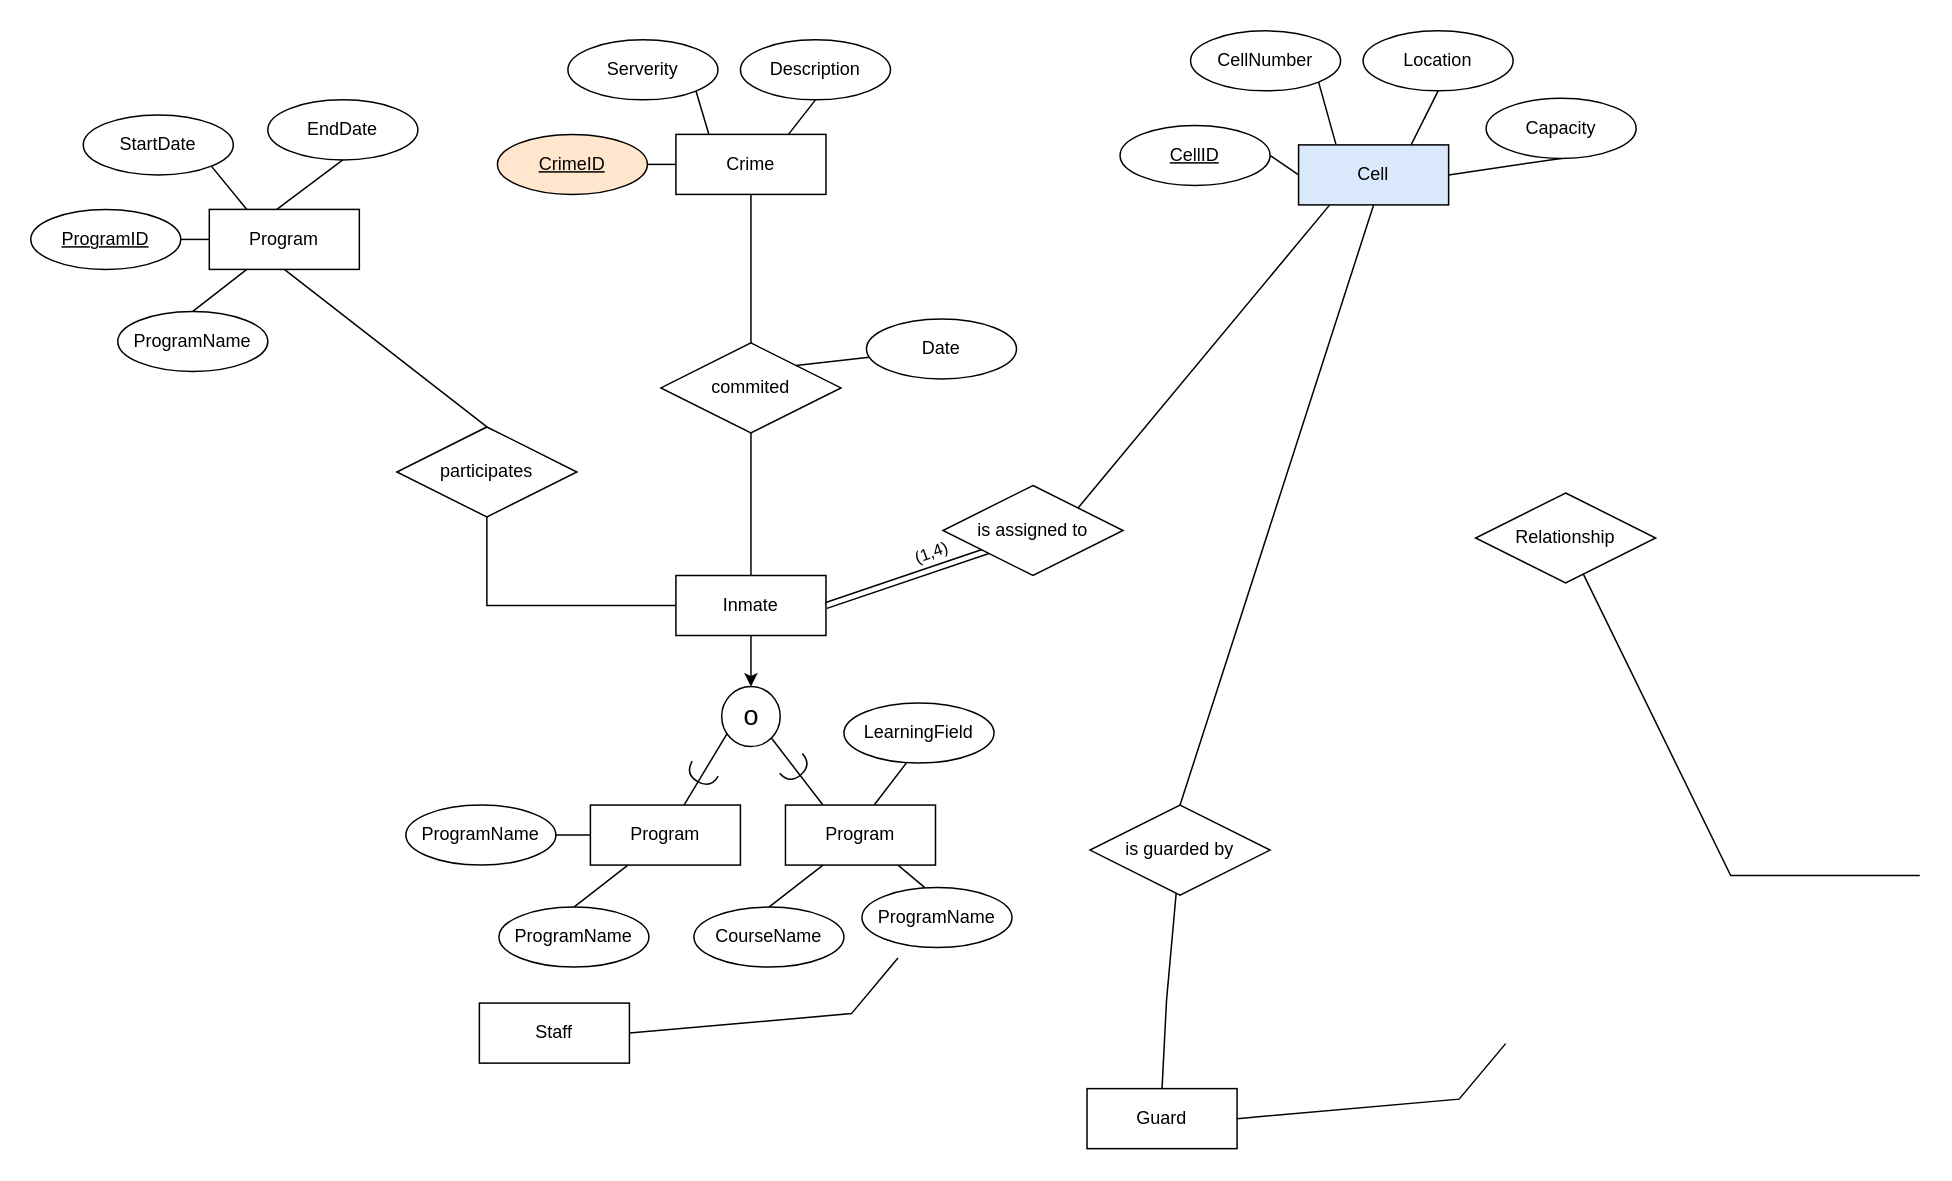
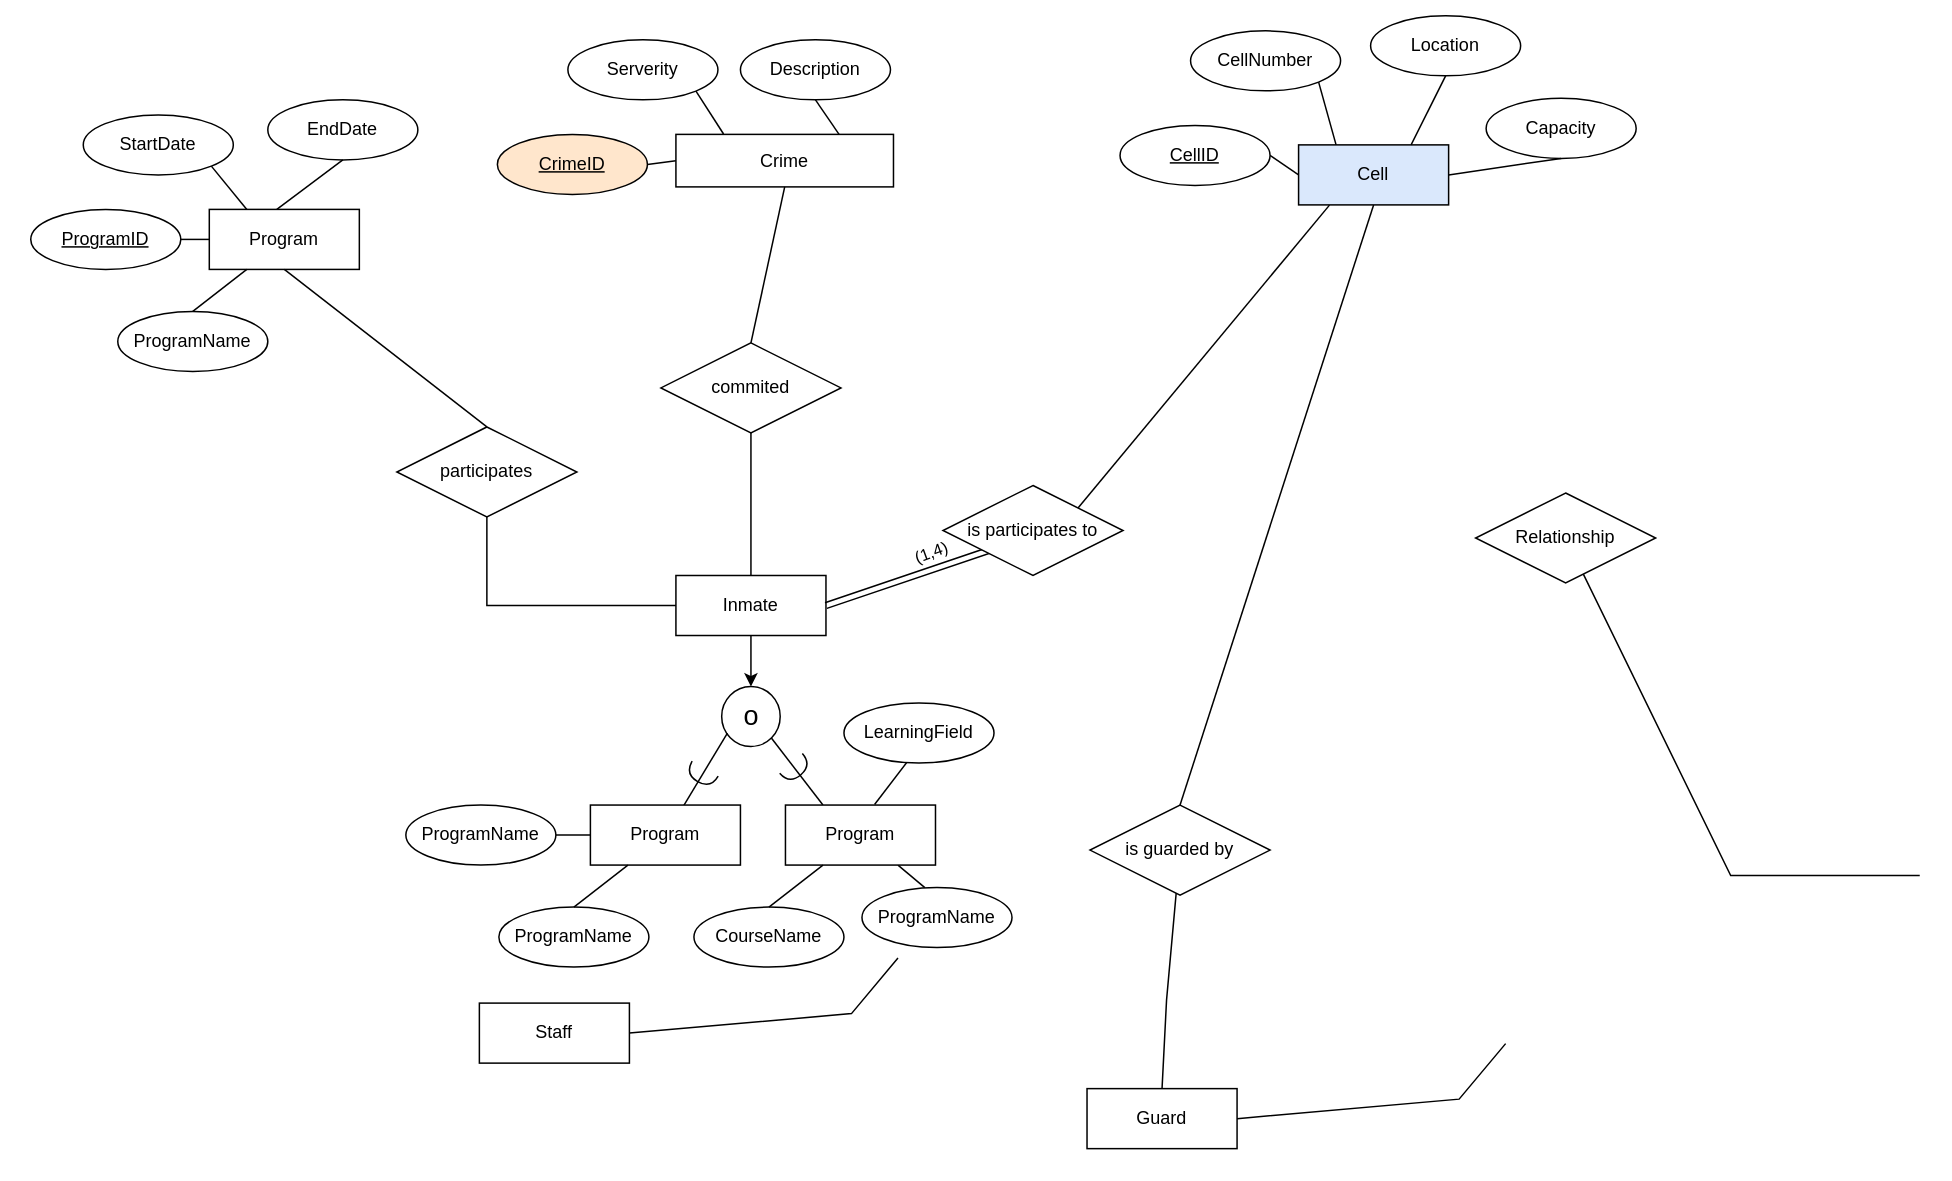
node "Location": moved (1438, 61) -> (1445, 46)
node "Crime": size 150x60 -> 218x53
node "Date": removed
edge "Date" -- "commited": removed
node "is assigned to": label "is assigned to" -> "is participates to"
